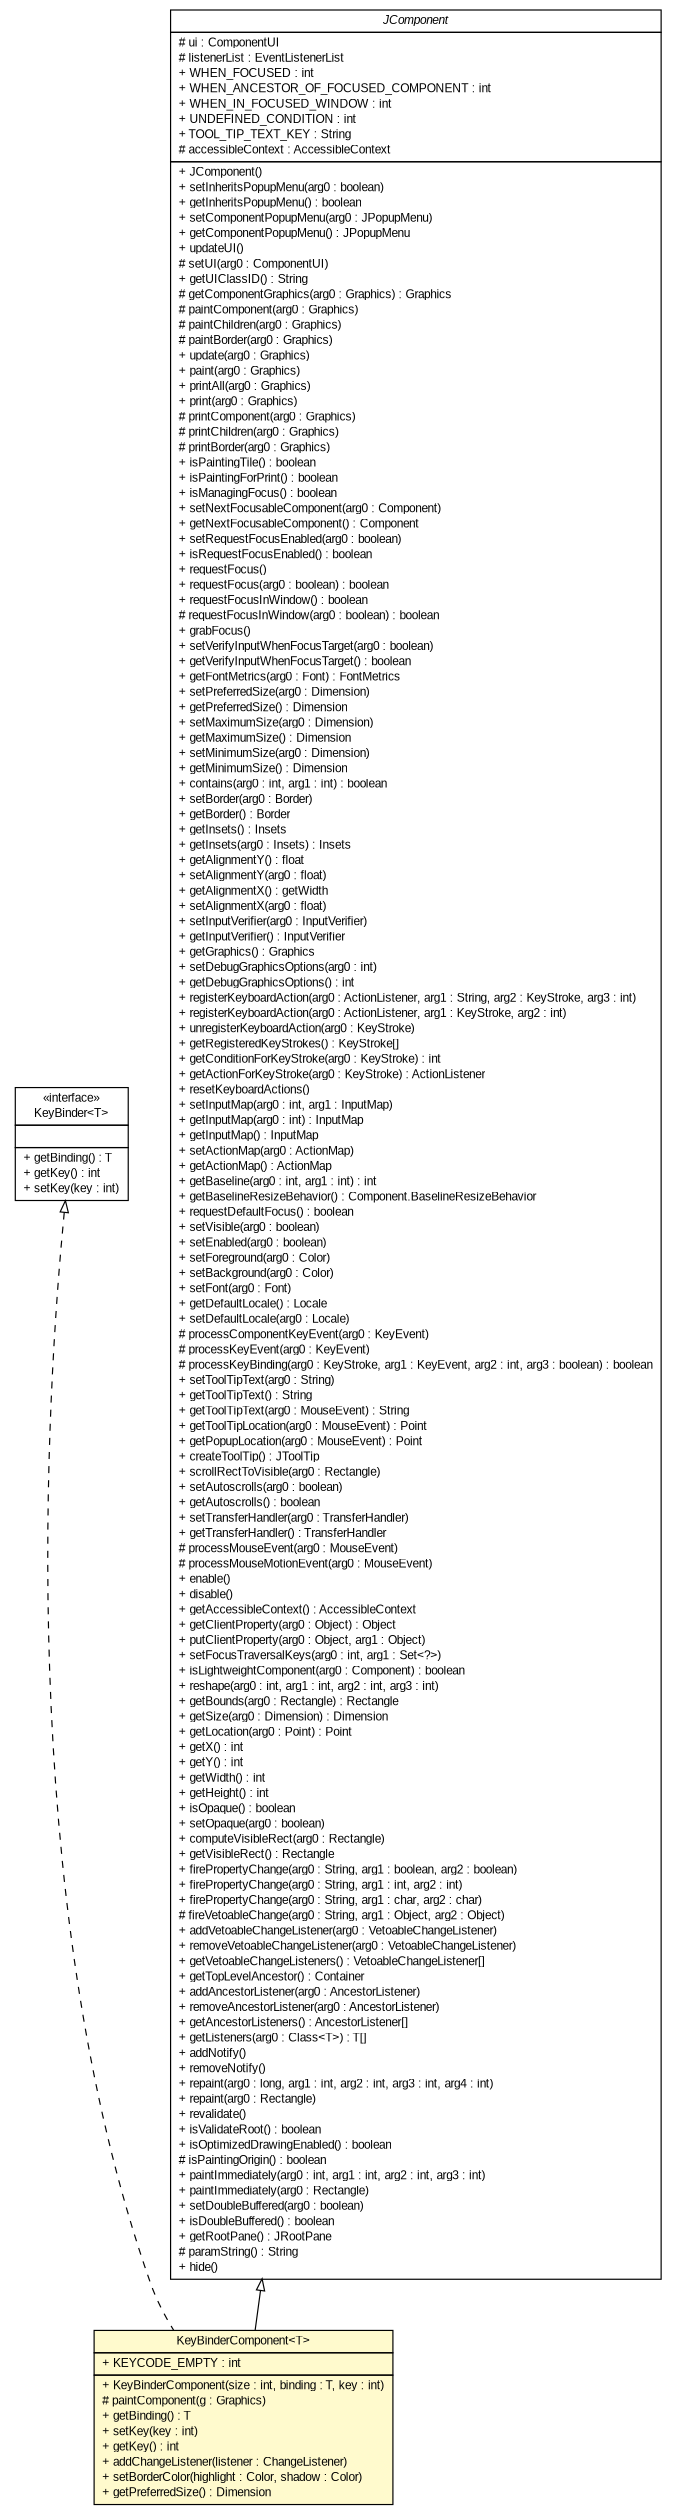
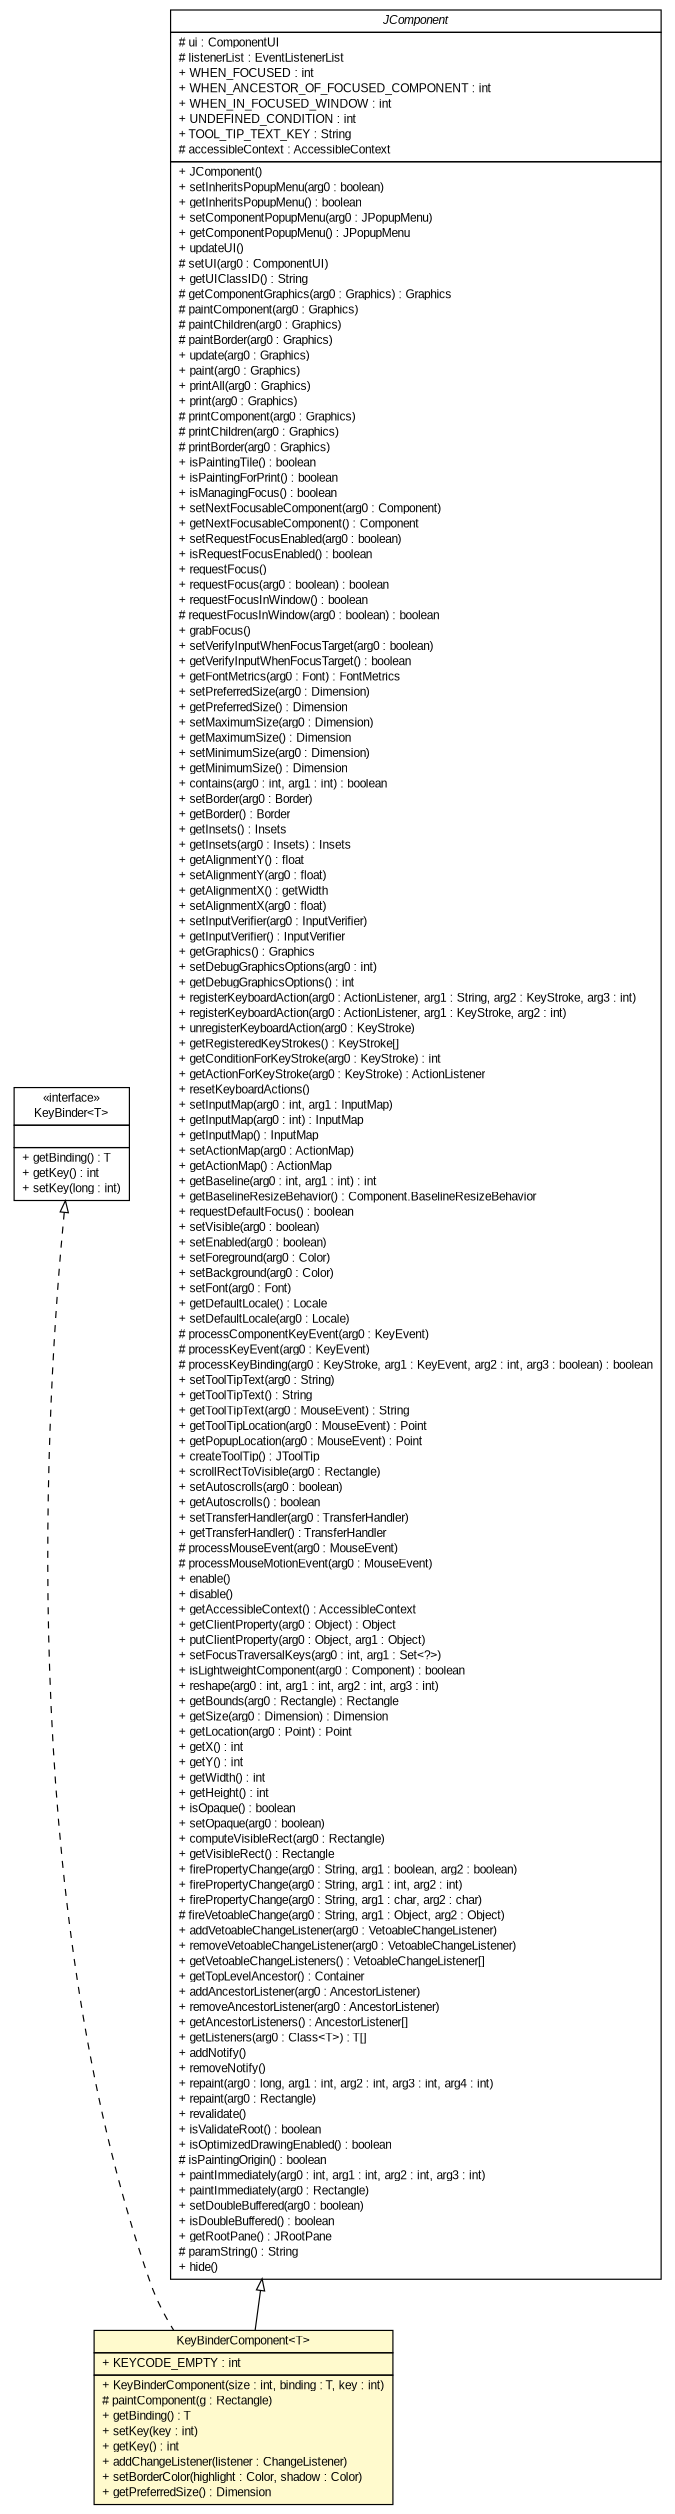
node "KeyBinder<T>": text "+ setKey(key : int)" -> "+ setKey(long : int)"
node "KeyBinderComponent<T>": text "# paintComponent(g : Graphics)" -> "# paintComponent(g : Rectangle)"
